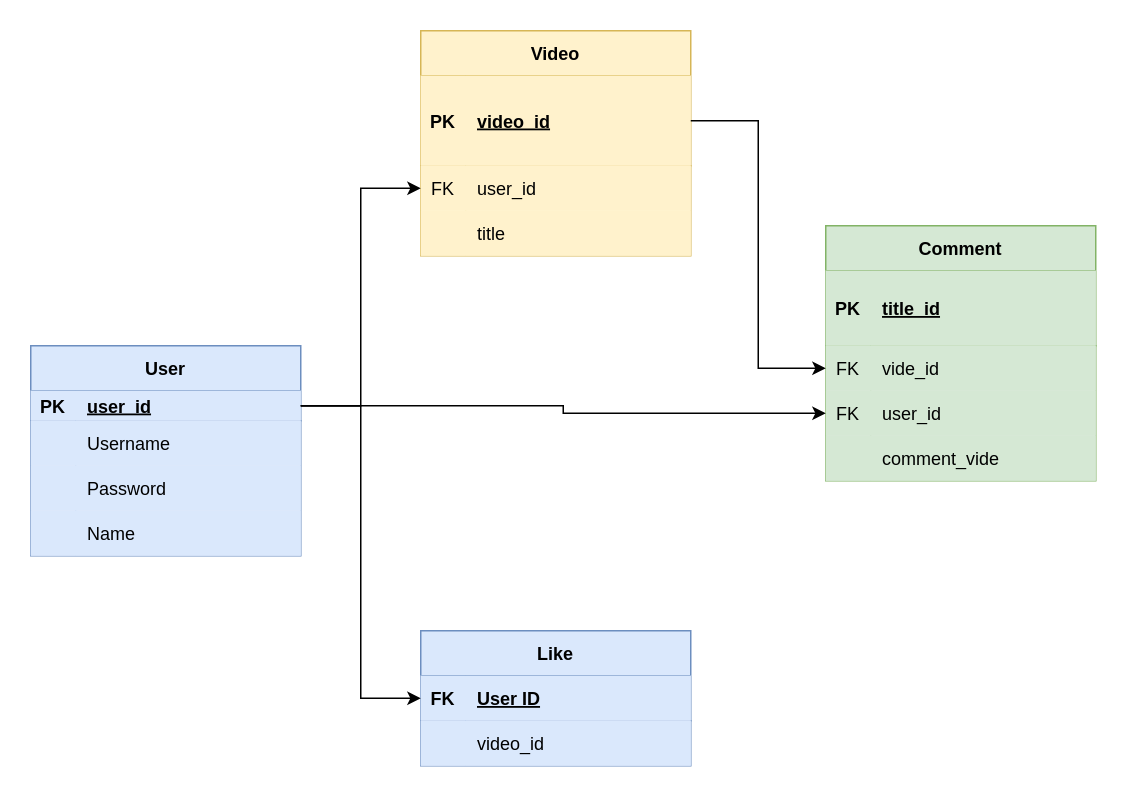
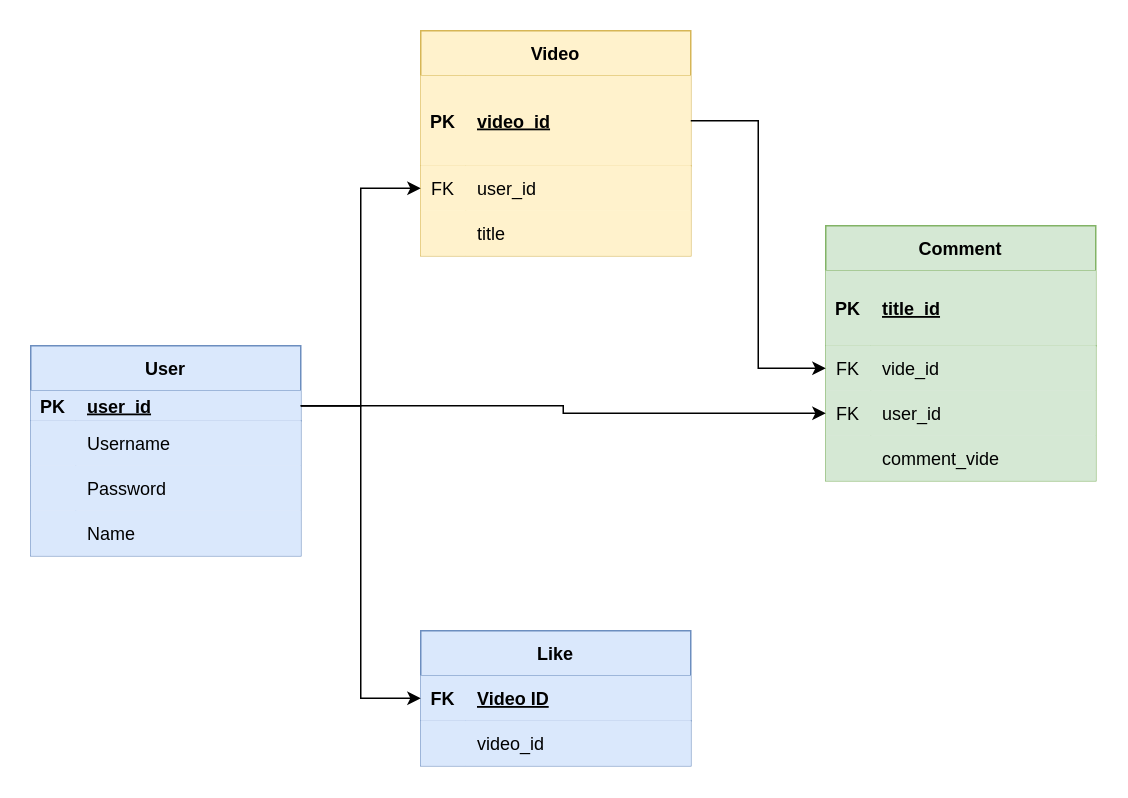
node "User ID": label "User ID" -> "Video ID"
